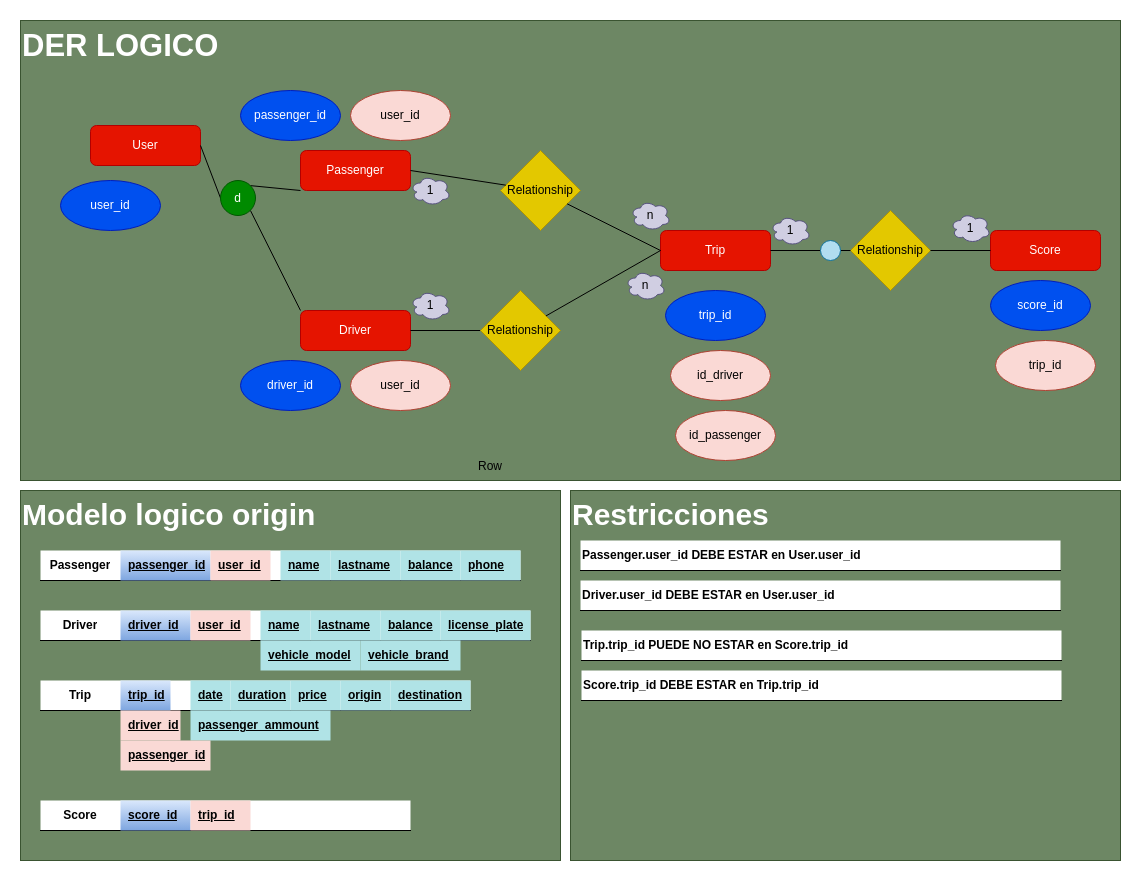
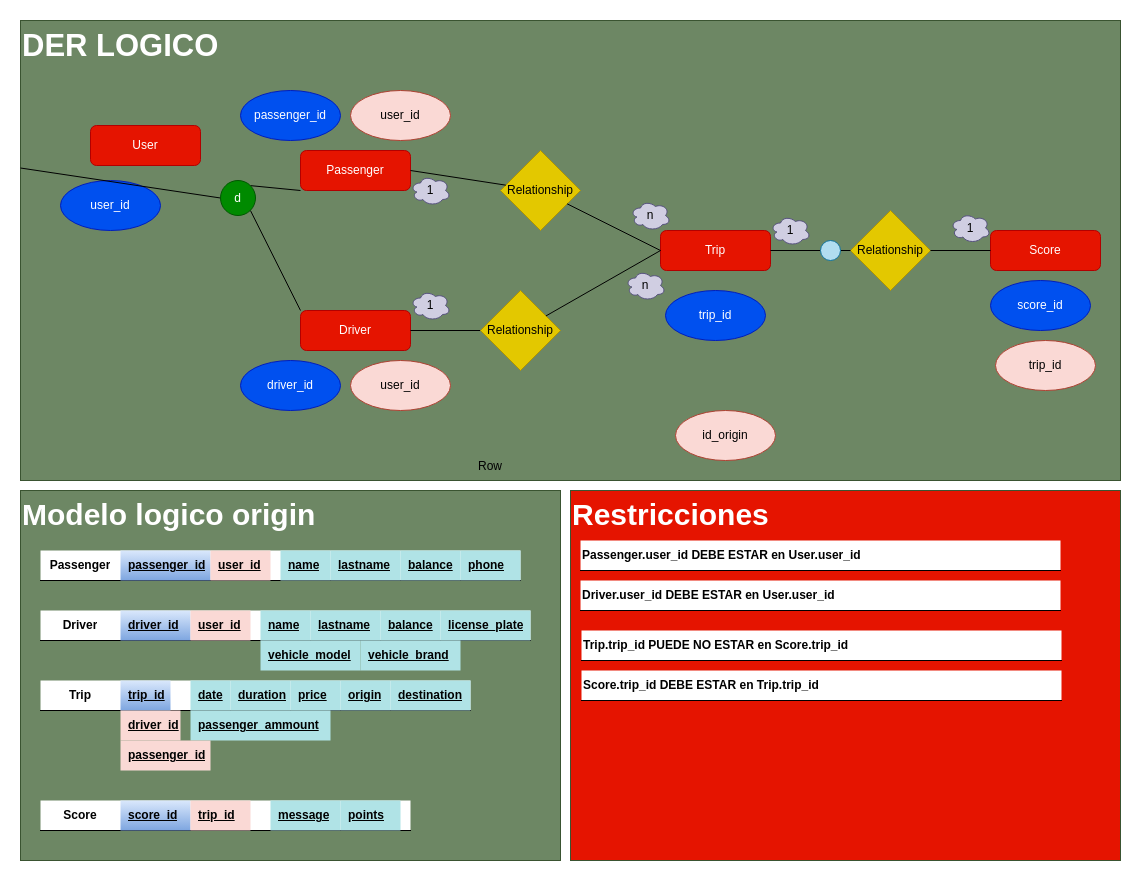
edge "User" -- "d": now "DER LOGICO" -- "d"
node "id_driver": removed
node "id_passenger": label "id_passenger" -> "id_origin"
node "Restricciones": fillcolor #6d8764 -> #e51400
node "message": added
node "points": added
